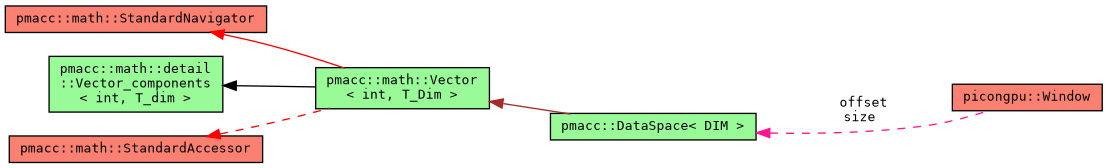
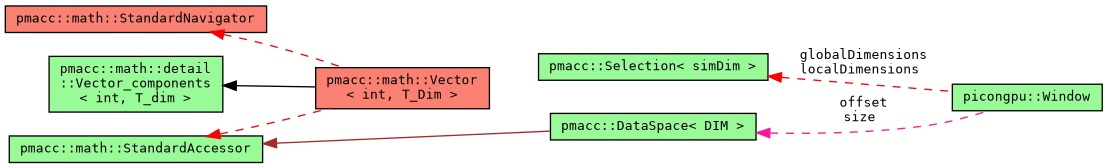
edge "pmacc::math::Vector < int, T_Dim >" -> "pmacc::math::StandardNavigator": style solid -> dashed
node "pmacc::Selection< simDim >": added
node "pmacc::math::Vector < int, T_Dim >": fillcolor palegreen -> salmon
node "picongpu::Window": fillcolor salmon -> palegreen
edge "pmacc::DataSpace< DIM >" -> "pmacc::math::Vector < int, T_Dim >": now "pmacc::DataSpace< DIM >" -> "pmacc::math::StandardAccessor"
node "pmacc::math::StandardAccessor": fillcolor salmon -> palegreen
